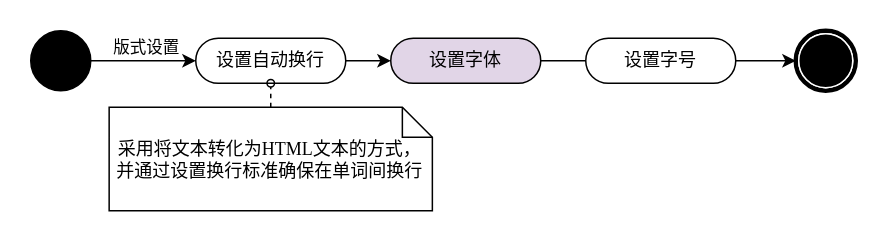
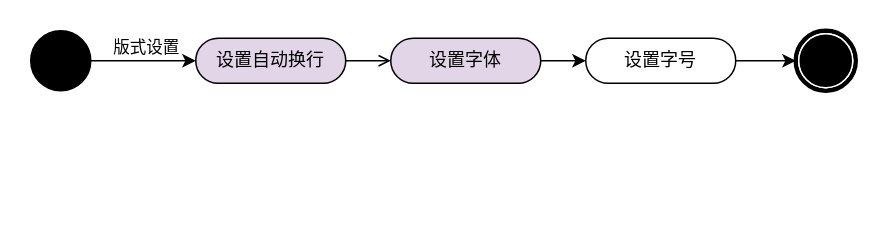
node "设置自动换行": fillcolor #ffffff -> #e1d5e7
edge "设置自动换行" -> "设置字体": arrowhead classic -> open
edge "设置字体" -- "设置字号": arrowhead none -> classic
edge "采用将文本转化为HTML文本的方式，并通过设置换行标准确保在单词间换行" -> "设置自动换行": removed
node "采用将文本转化为HTML文本的方式，并通过设置换行标准确保在单词间换行": removed
